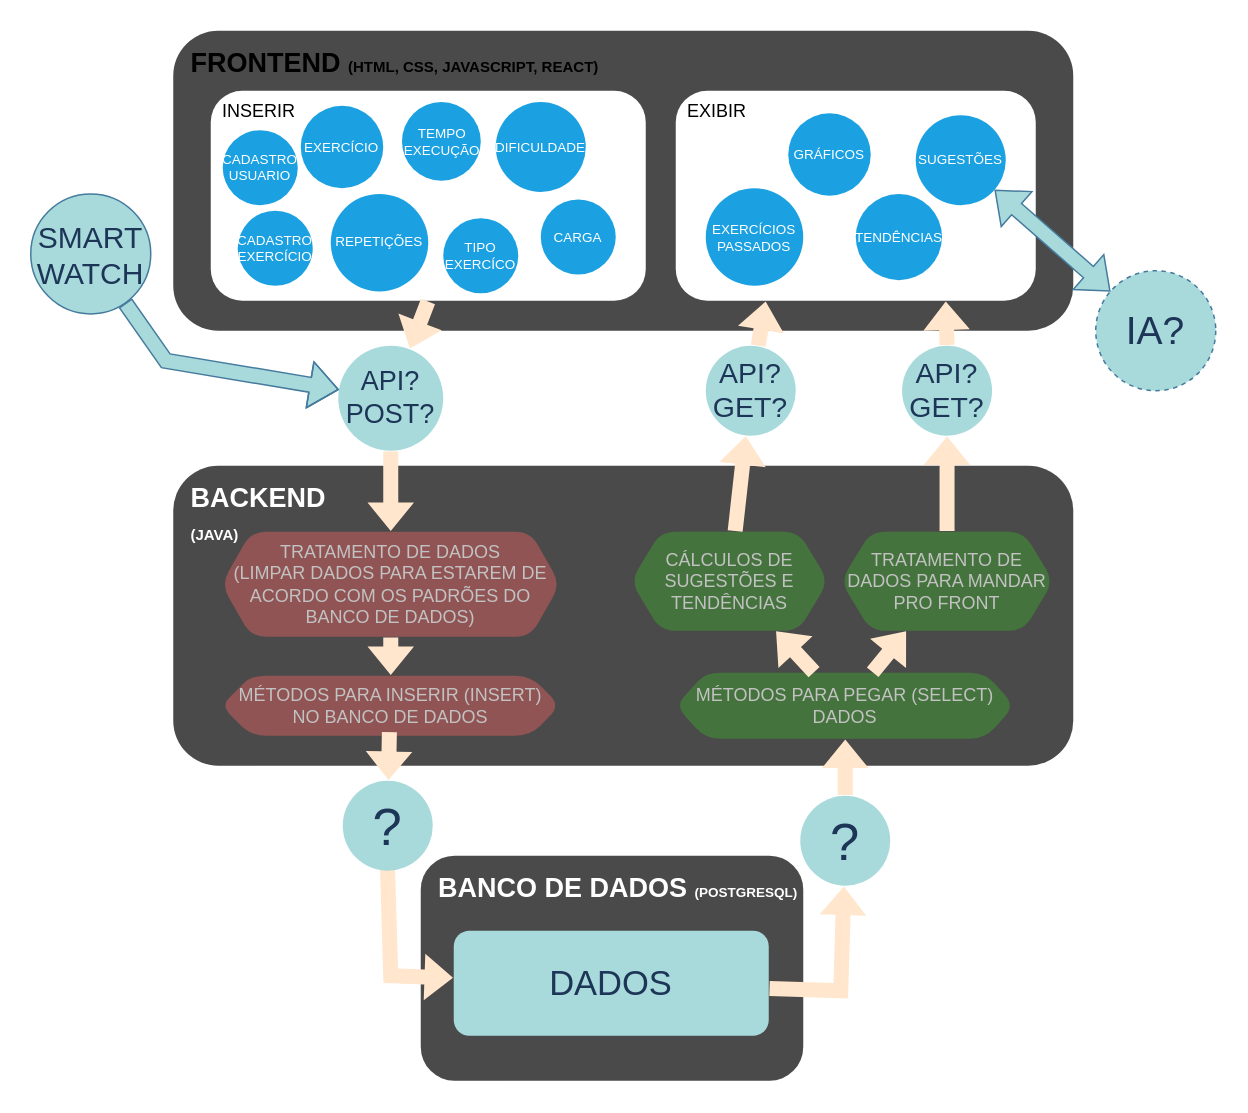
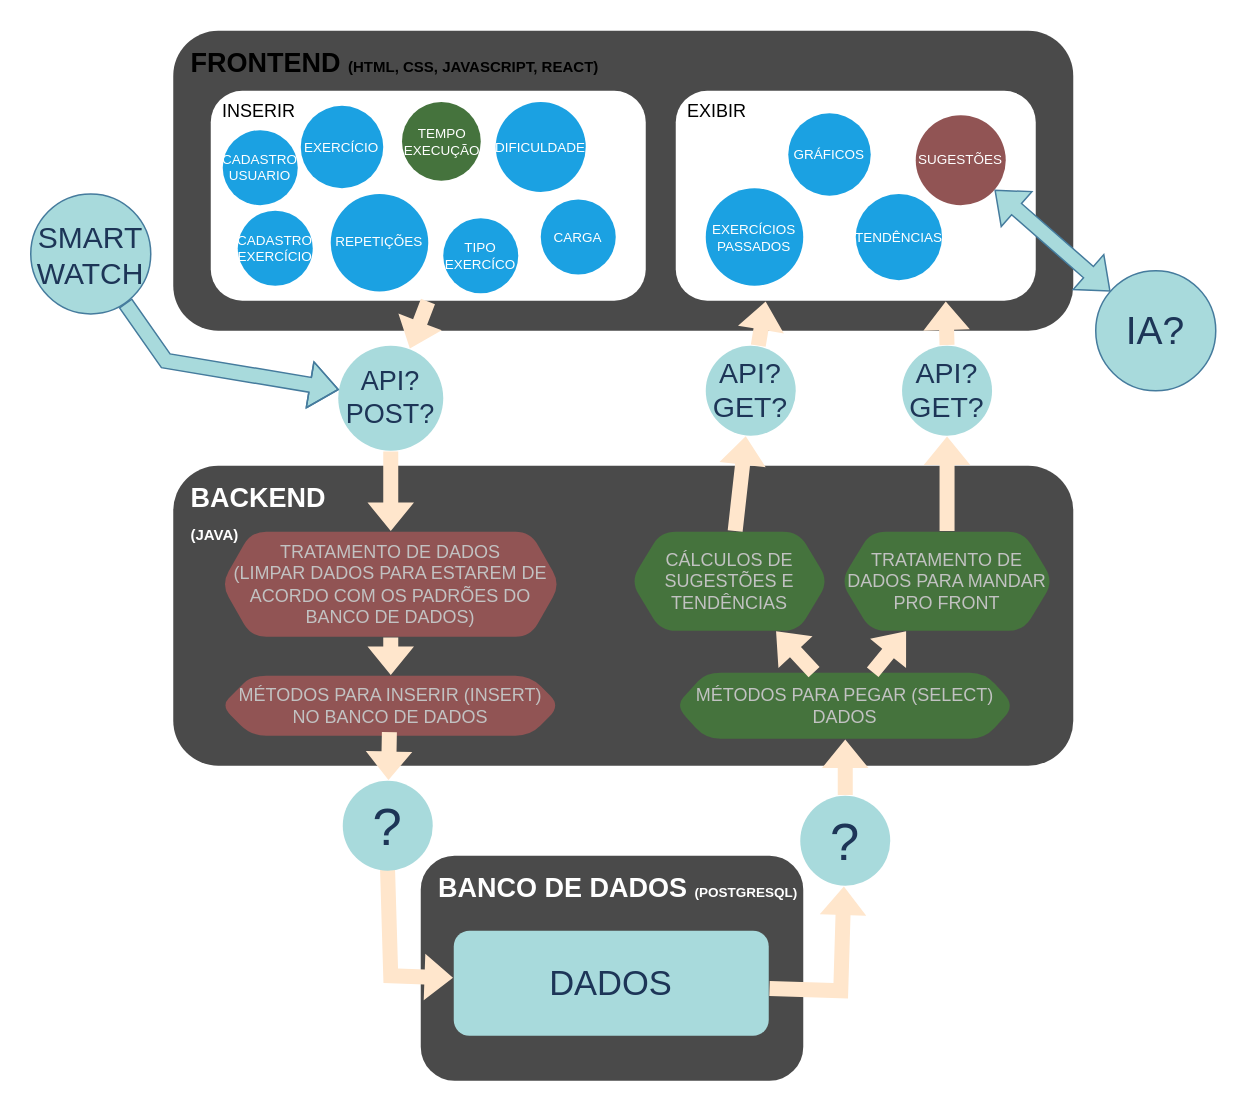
node "TEMPO EXECUÇÃO": fillcolor #1ba1e2 -> #45733d
node "SUGESTÕES": fillcolor #1ba1e2 -> #915454
node "IA?": style dashed -> solid
